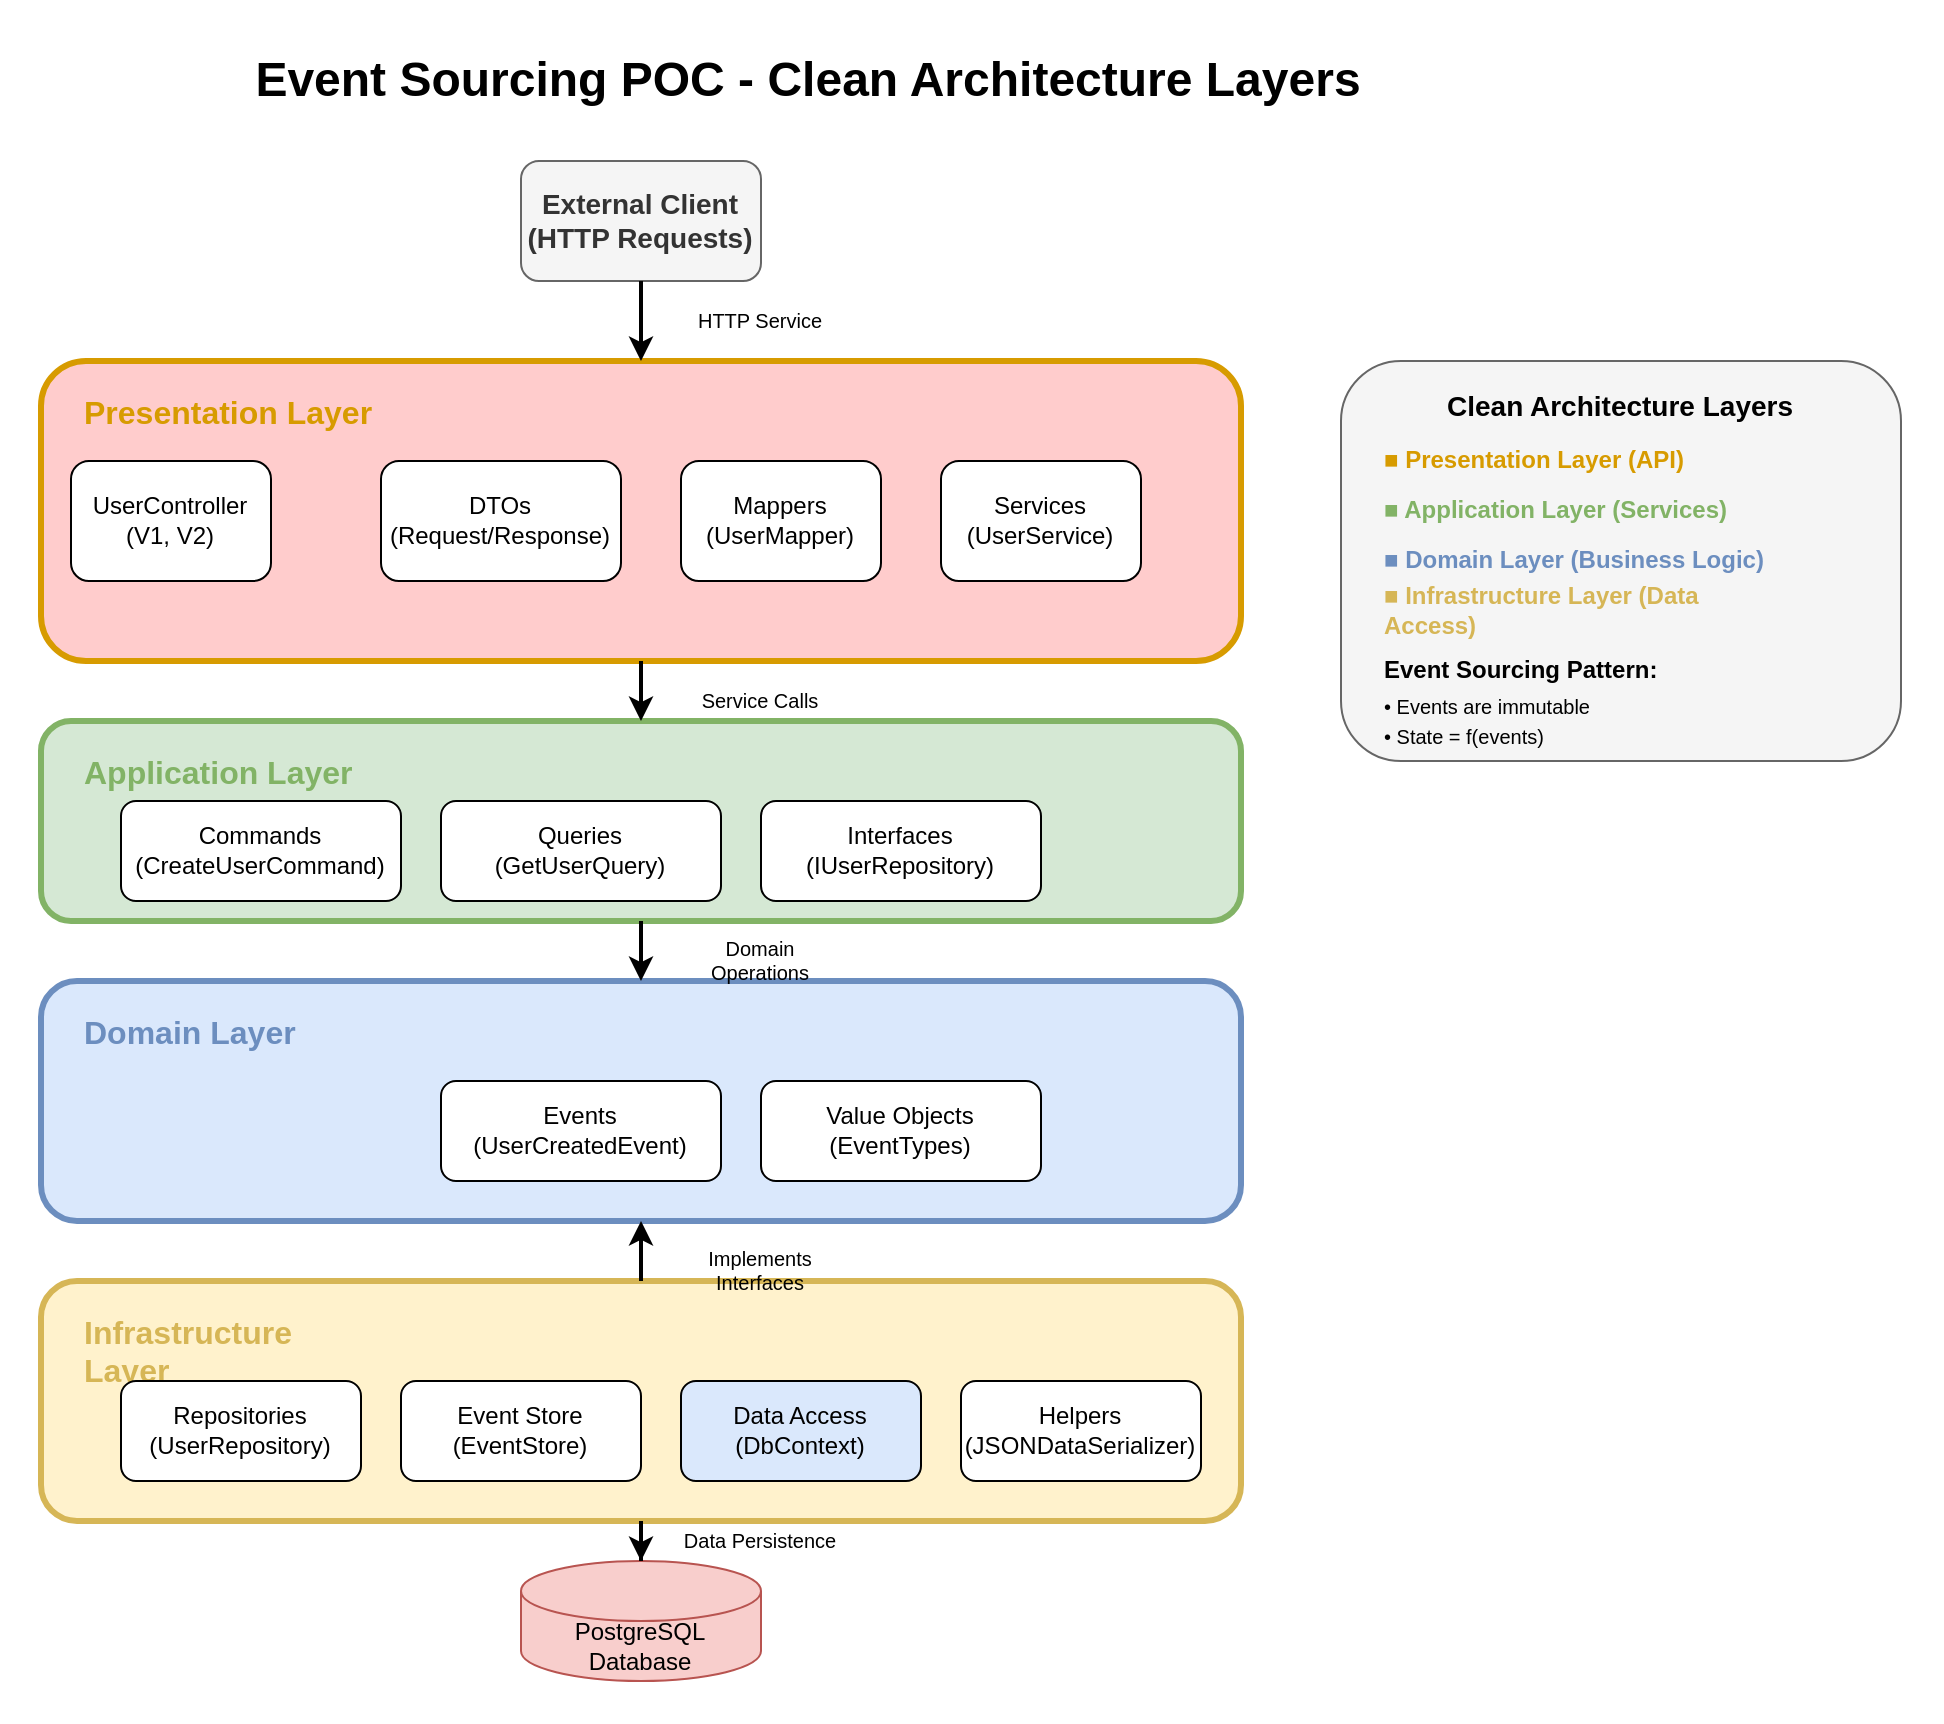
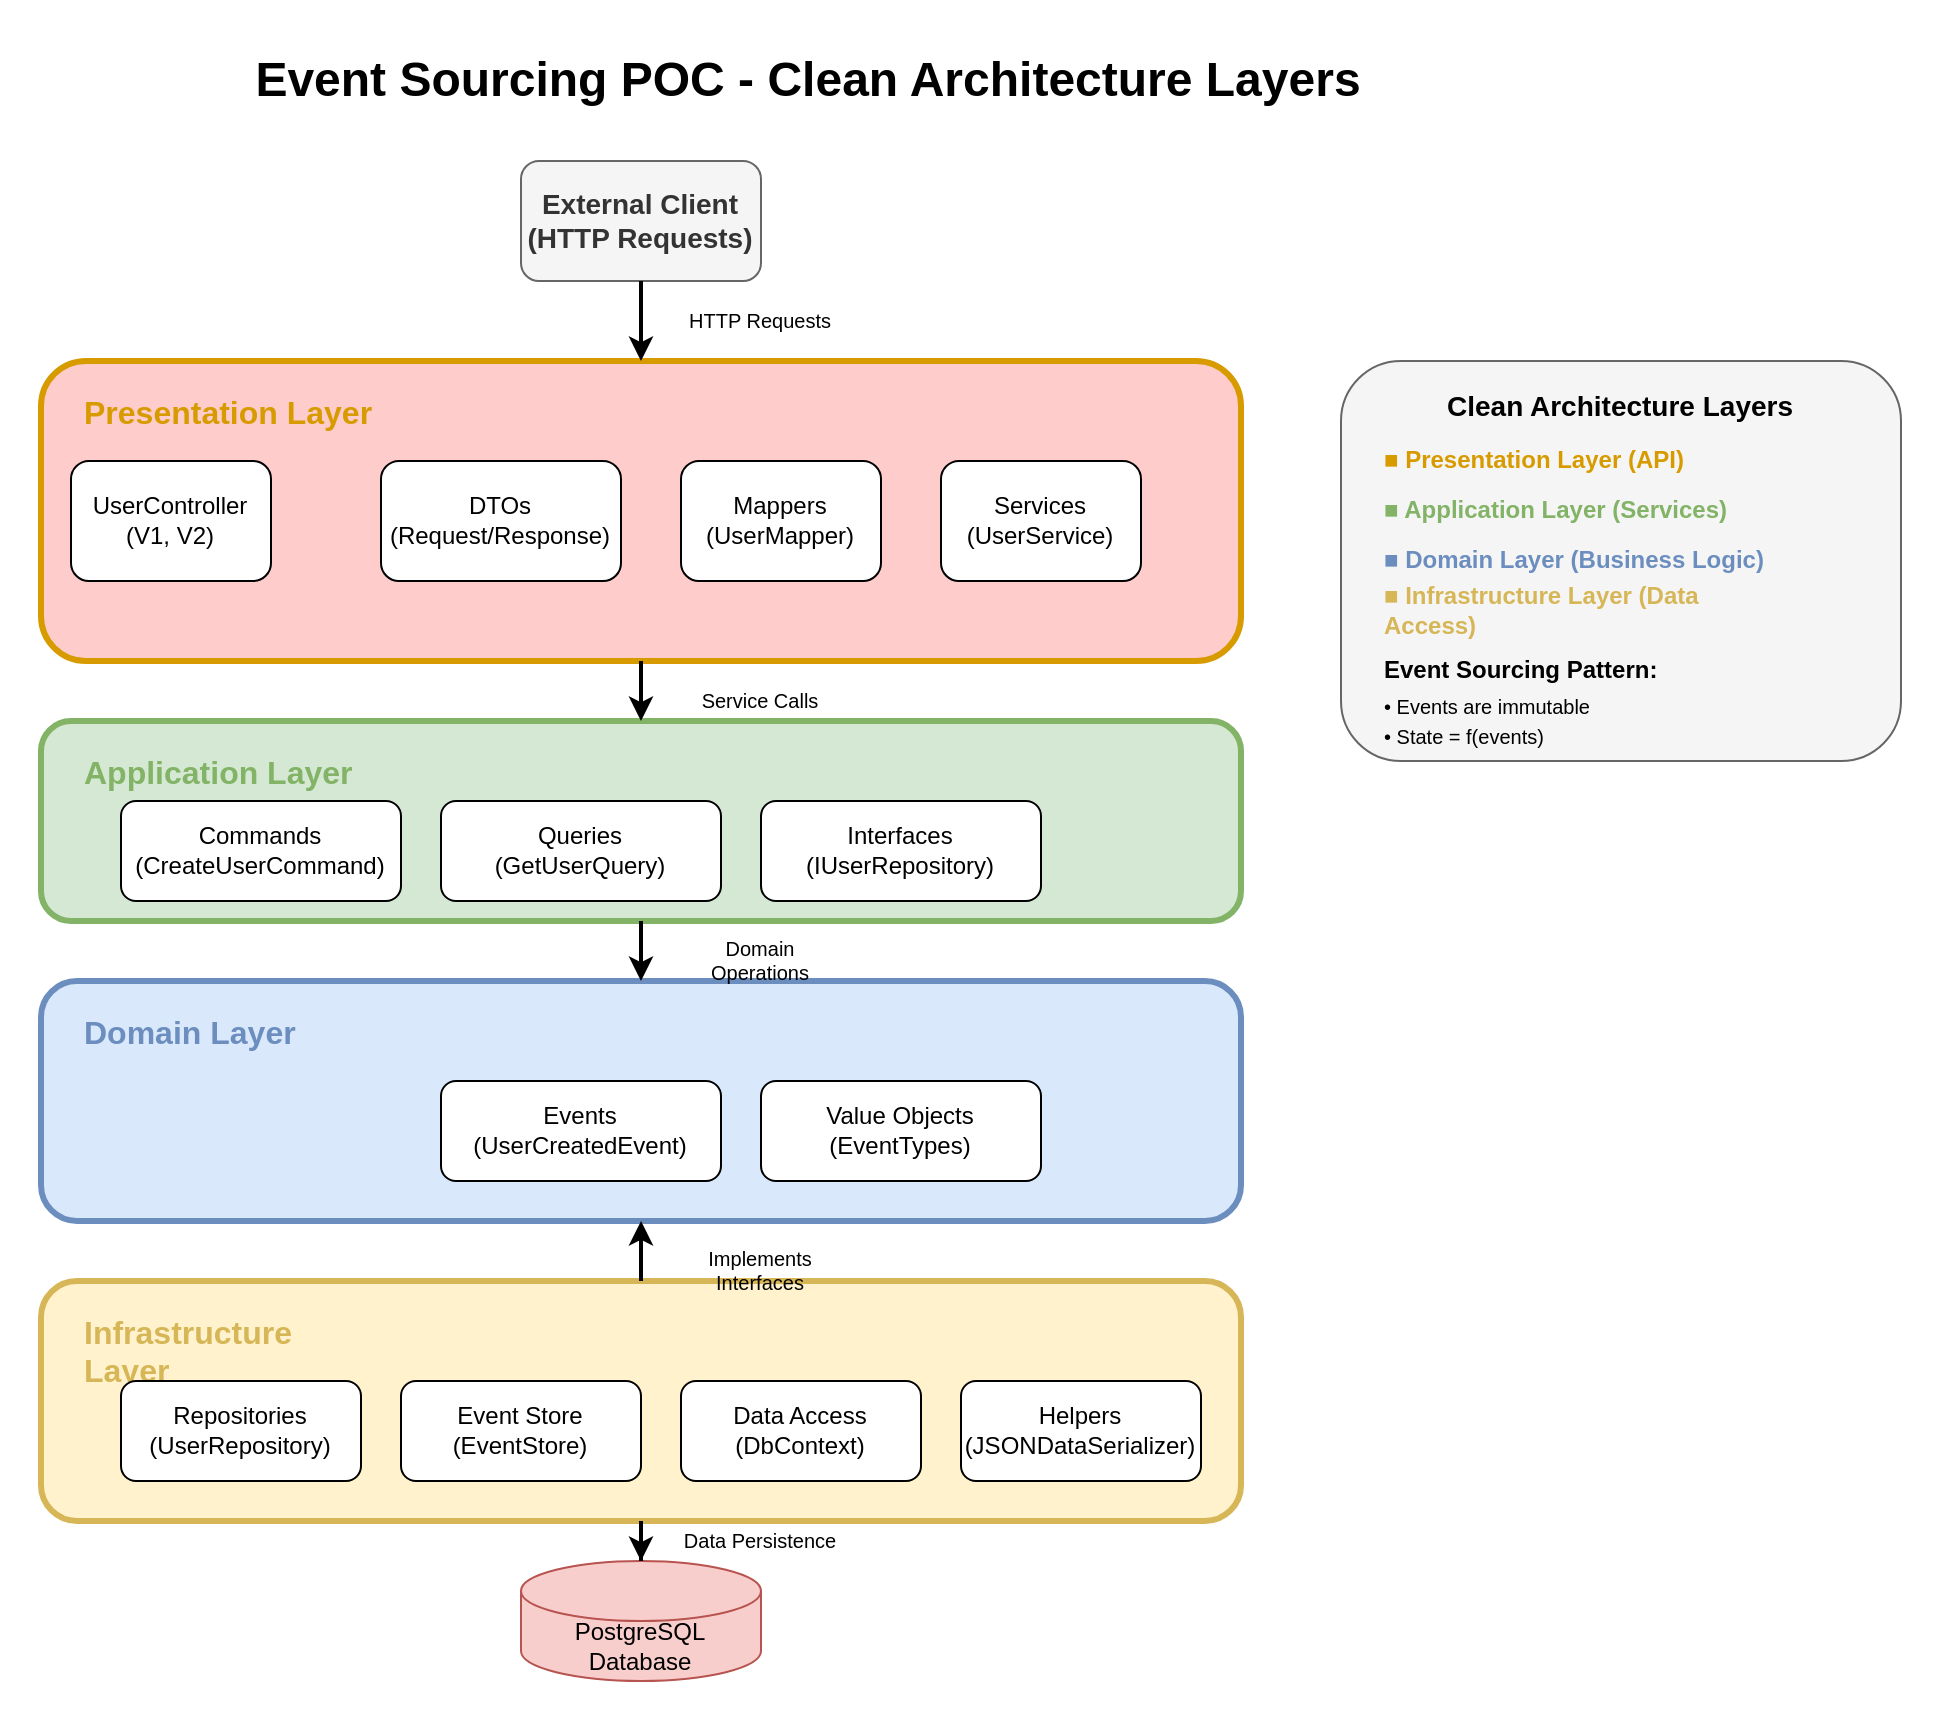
node "HTTP Service": label "HTTP Service" -> "HTTP Requests"
node "Data Access (DbContext)": fillcolor #dae8fc -> #ffffff
